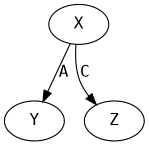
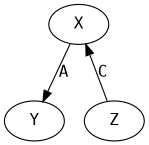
edge "X" -> "Z": reversed
